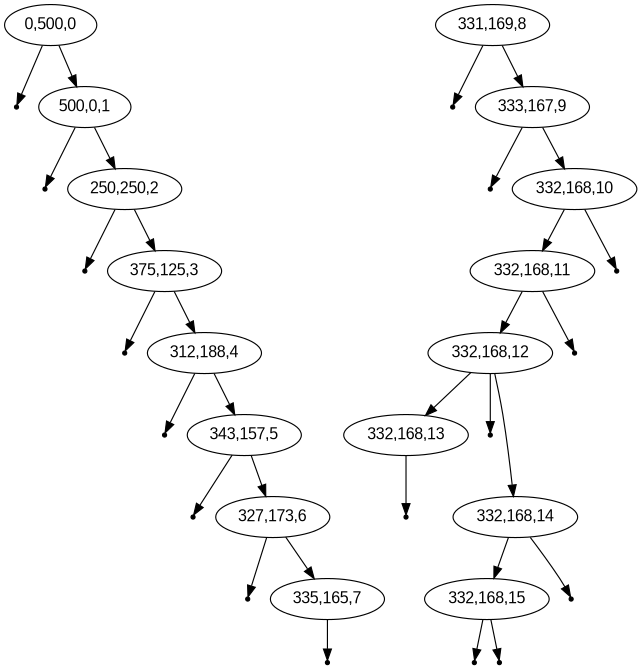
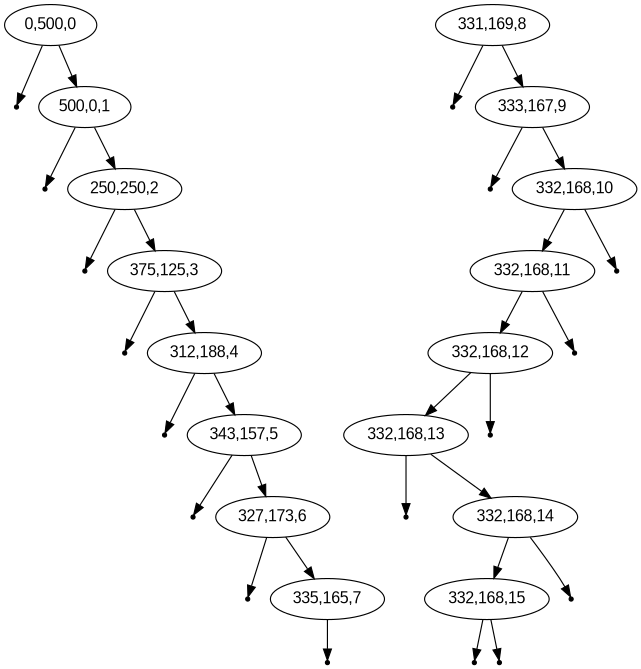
edge "332,168,12" -> "332,168,14": now "332,168,13" -> "332,168,14"
